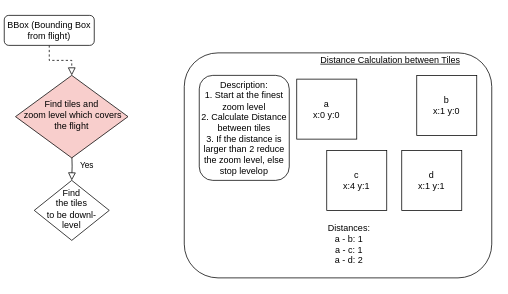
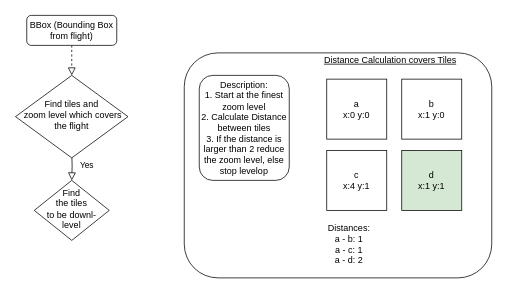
node "BBox (Bounding Box from flight)": moved (49, 30) -> (72, 30)
node "Distance Calculation between Tiles": label "Distance Calculation between Tiles" -> "Distance Calculation covers Tiles"
node "b x:1 y:0": moved (447, 105) -> (432, 109)
node "a x:0 y:0": moved (327, 109) -> (357, 109)
node "Find tiles and zoom level which covers the flight": fillcolor #f8cecc -> #ffffff
node "d x:1 y:1": fillcolor #ffffff -> #d5e8d4
